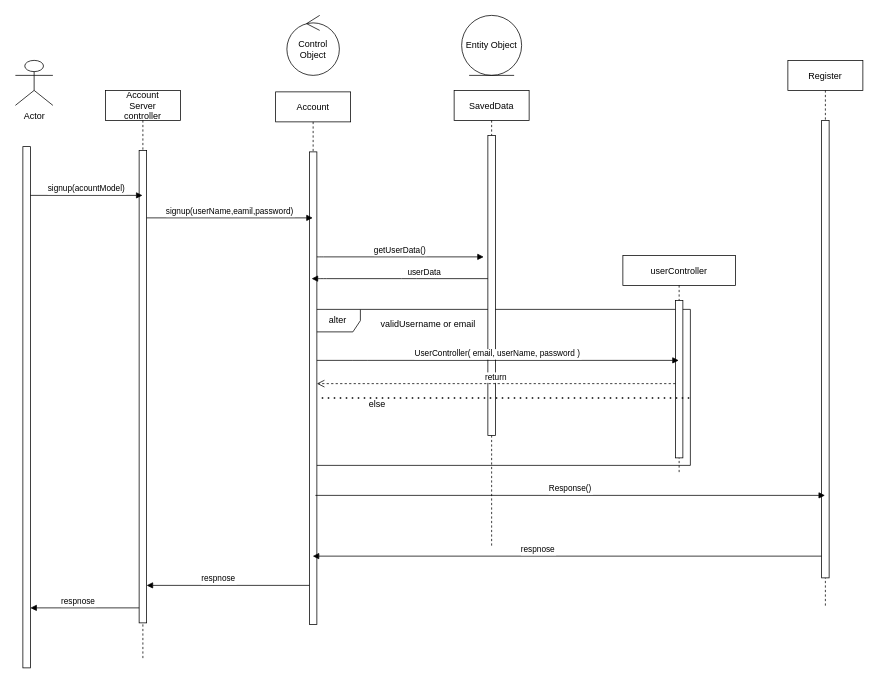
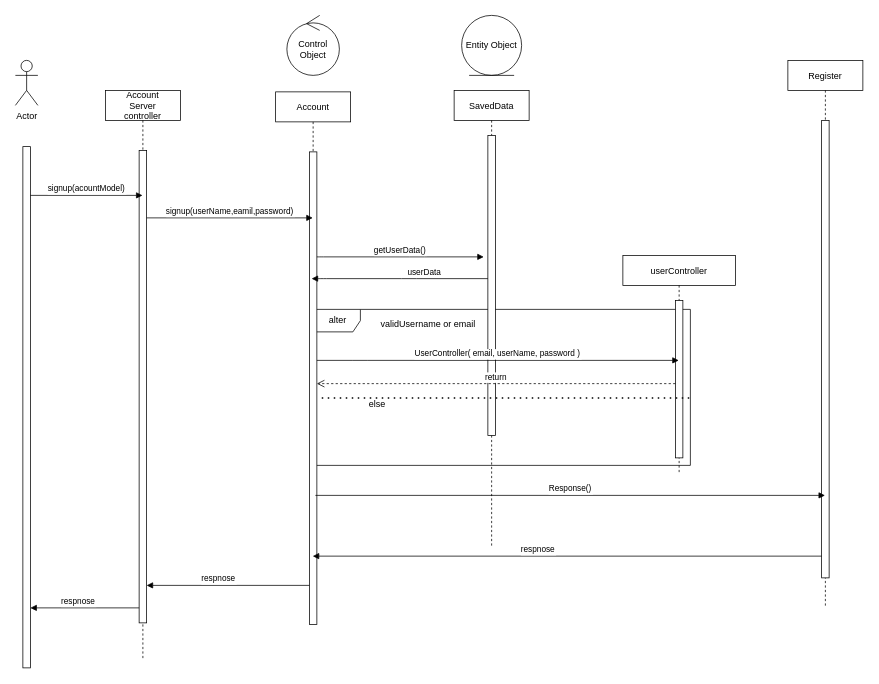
node "Actor": size 38x45 -> 23x45
